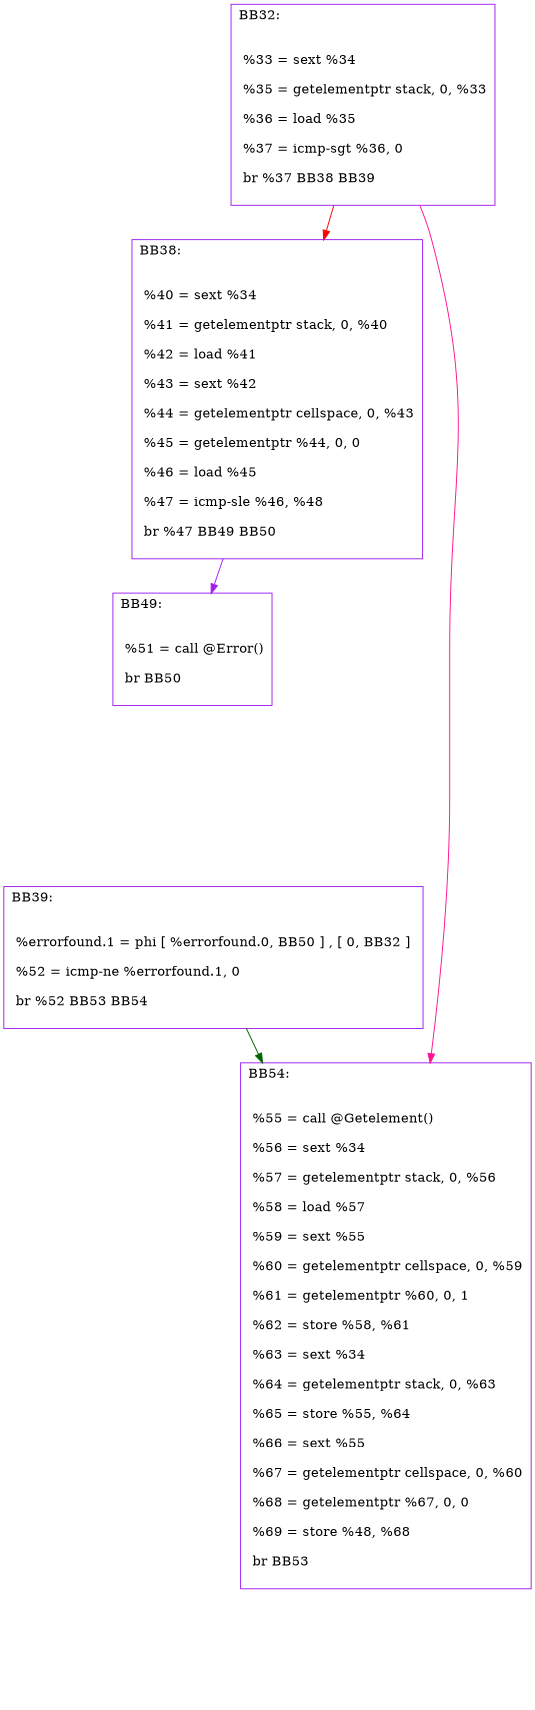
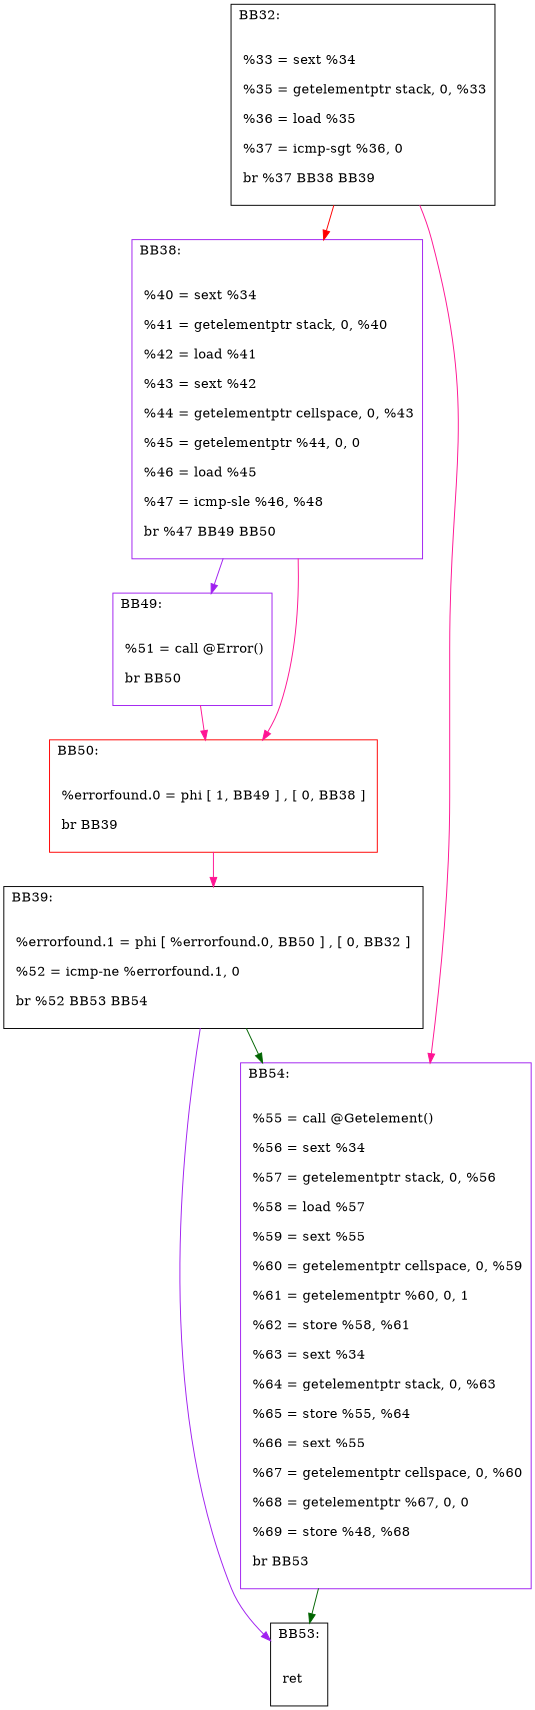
node "BB32:": color purple -> black
node "BB50:": added
node "BB39:": color purple -> black
node "BB53:": added
